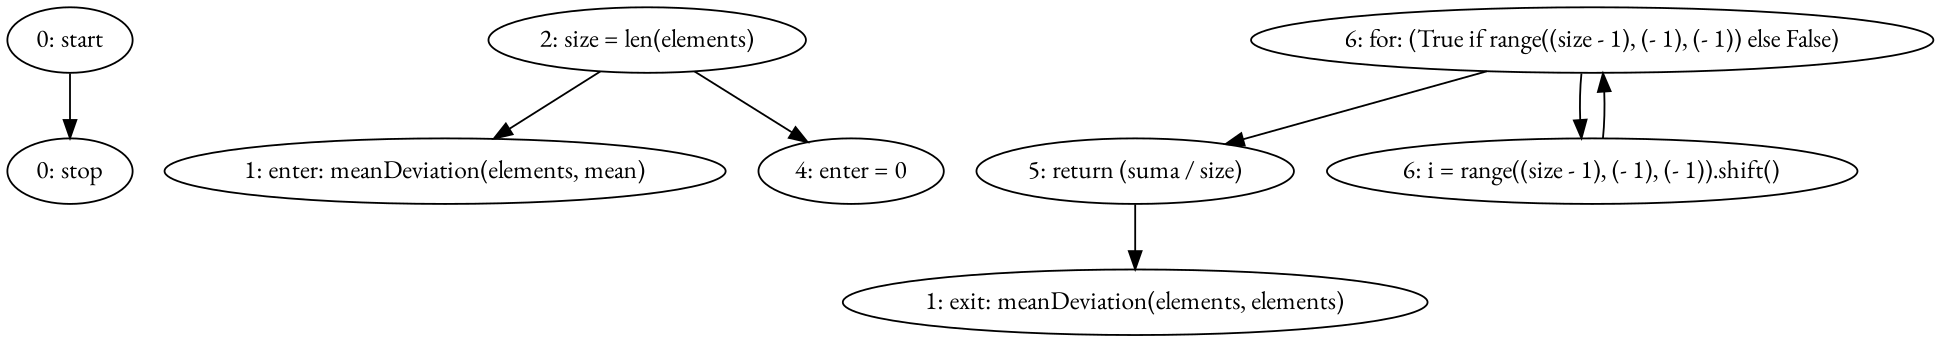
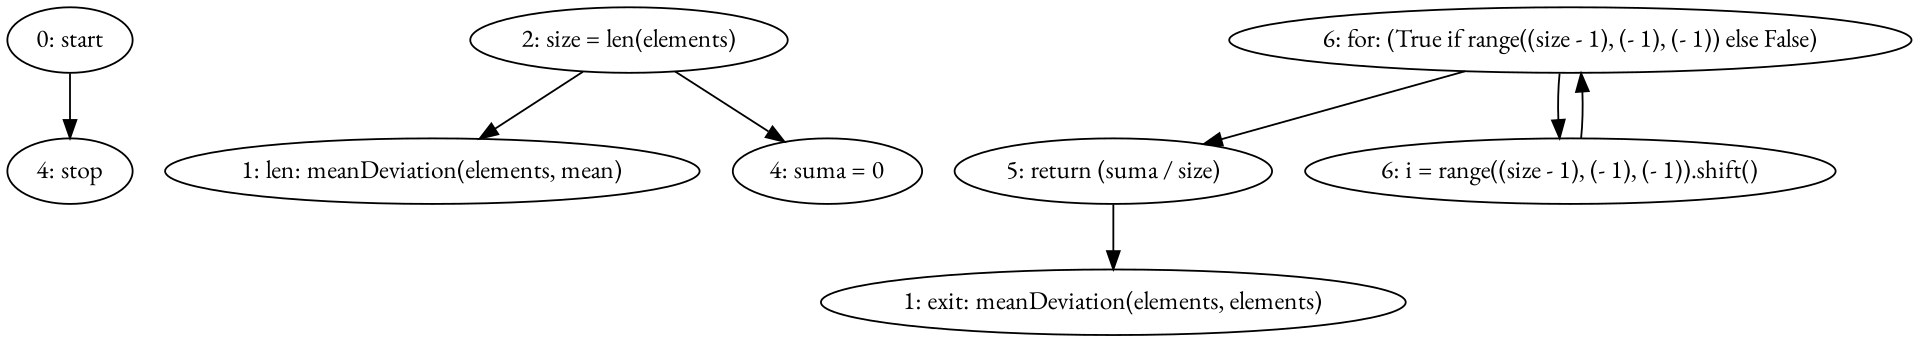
node "0: stop": label "0: stop" -> "4: stop"
node "1: enter: meanDeviation(elements, mean)": label "1: enter: meanDeviation(elements, mean)" -> "1: len: meanDeviation(elements, mean)"
node "4: enter = 0": label "4: enter = 0" -> "4: suma = 0"
